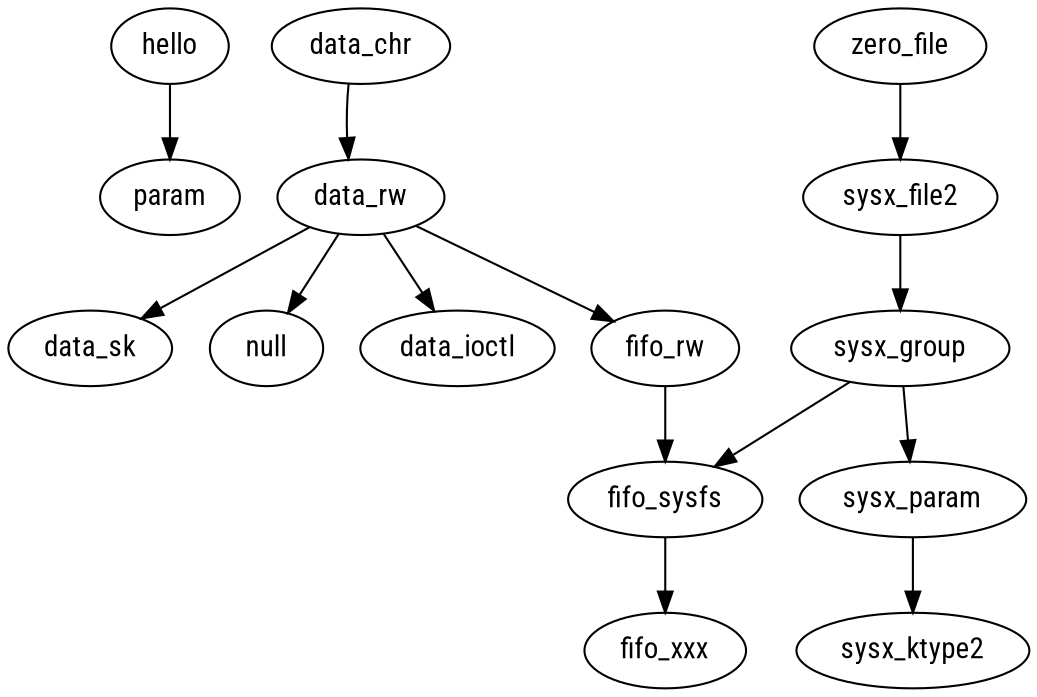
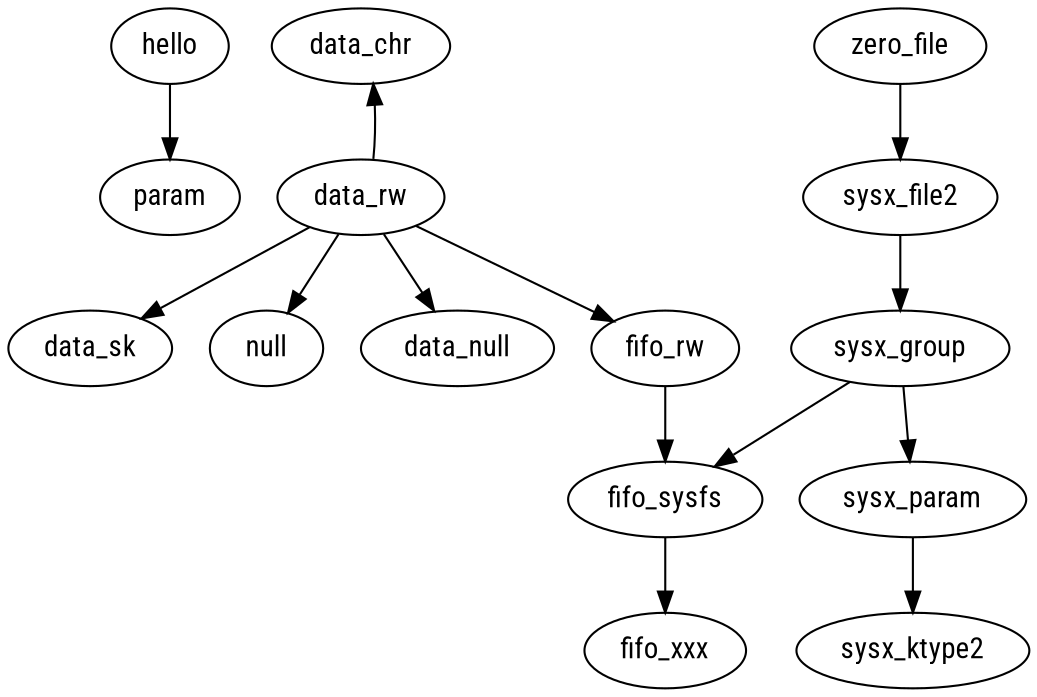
edge "data_chr" -> "data_rw": reversed
node "data_ioctl": label "data_ioctl" -> "data_null"
